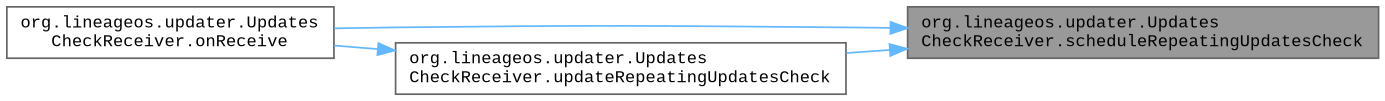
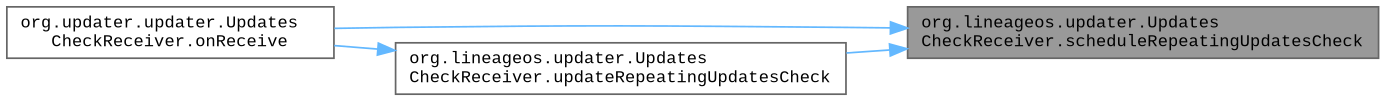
node "org.lineageos.updater.Updates CheckReceiver.onReceive": label "org.lineageos.updater.Updates CheckReceiver.onReceive" -> "org.updater.updater.Updates CheckReceiver.onReceive"
